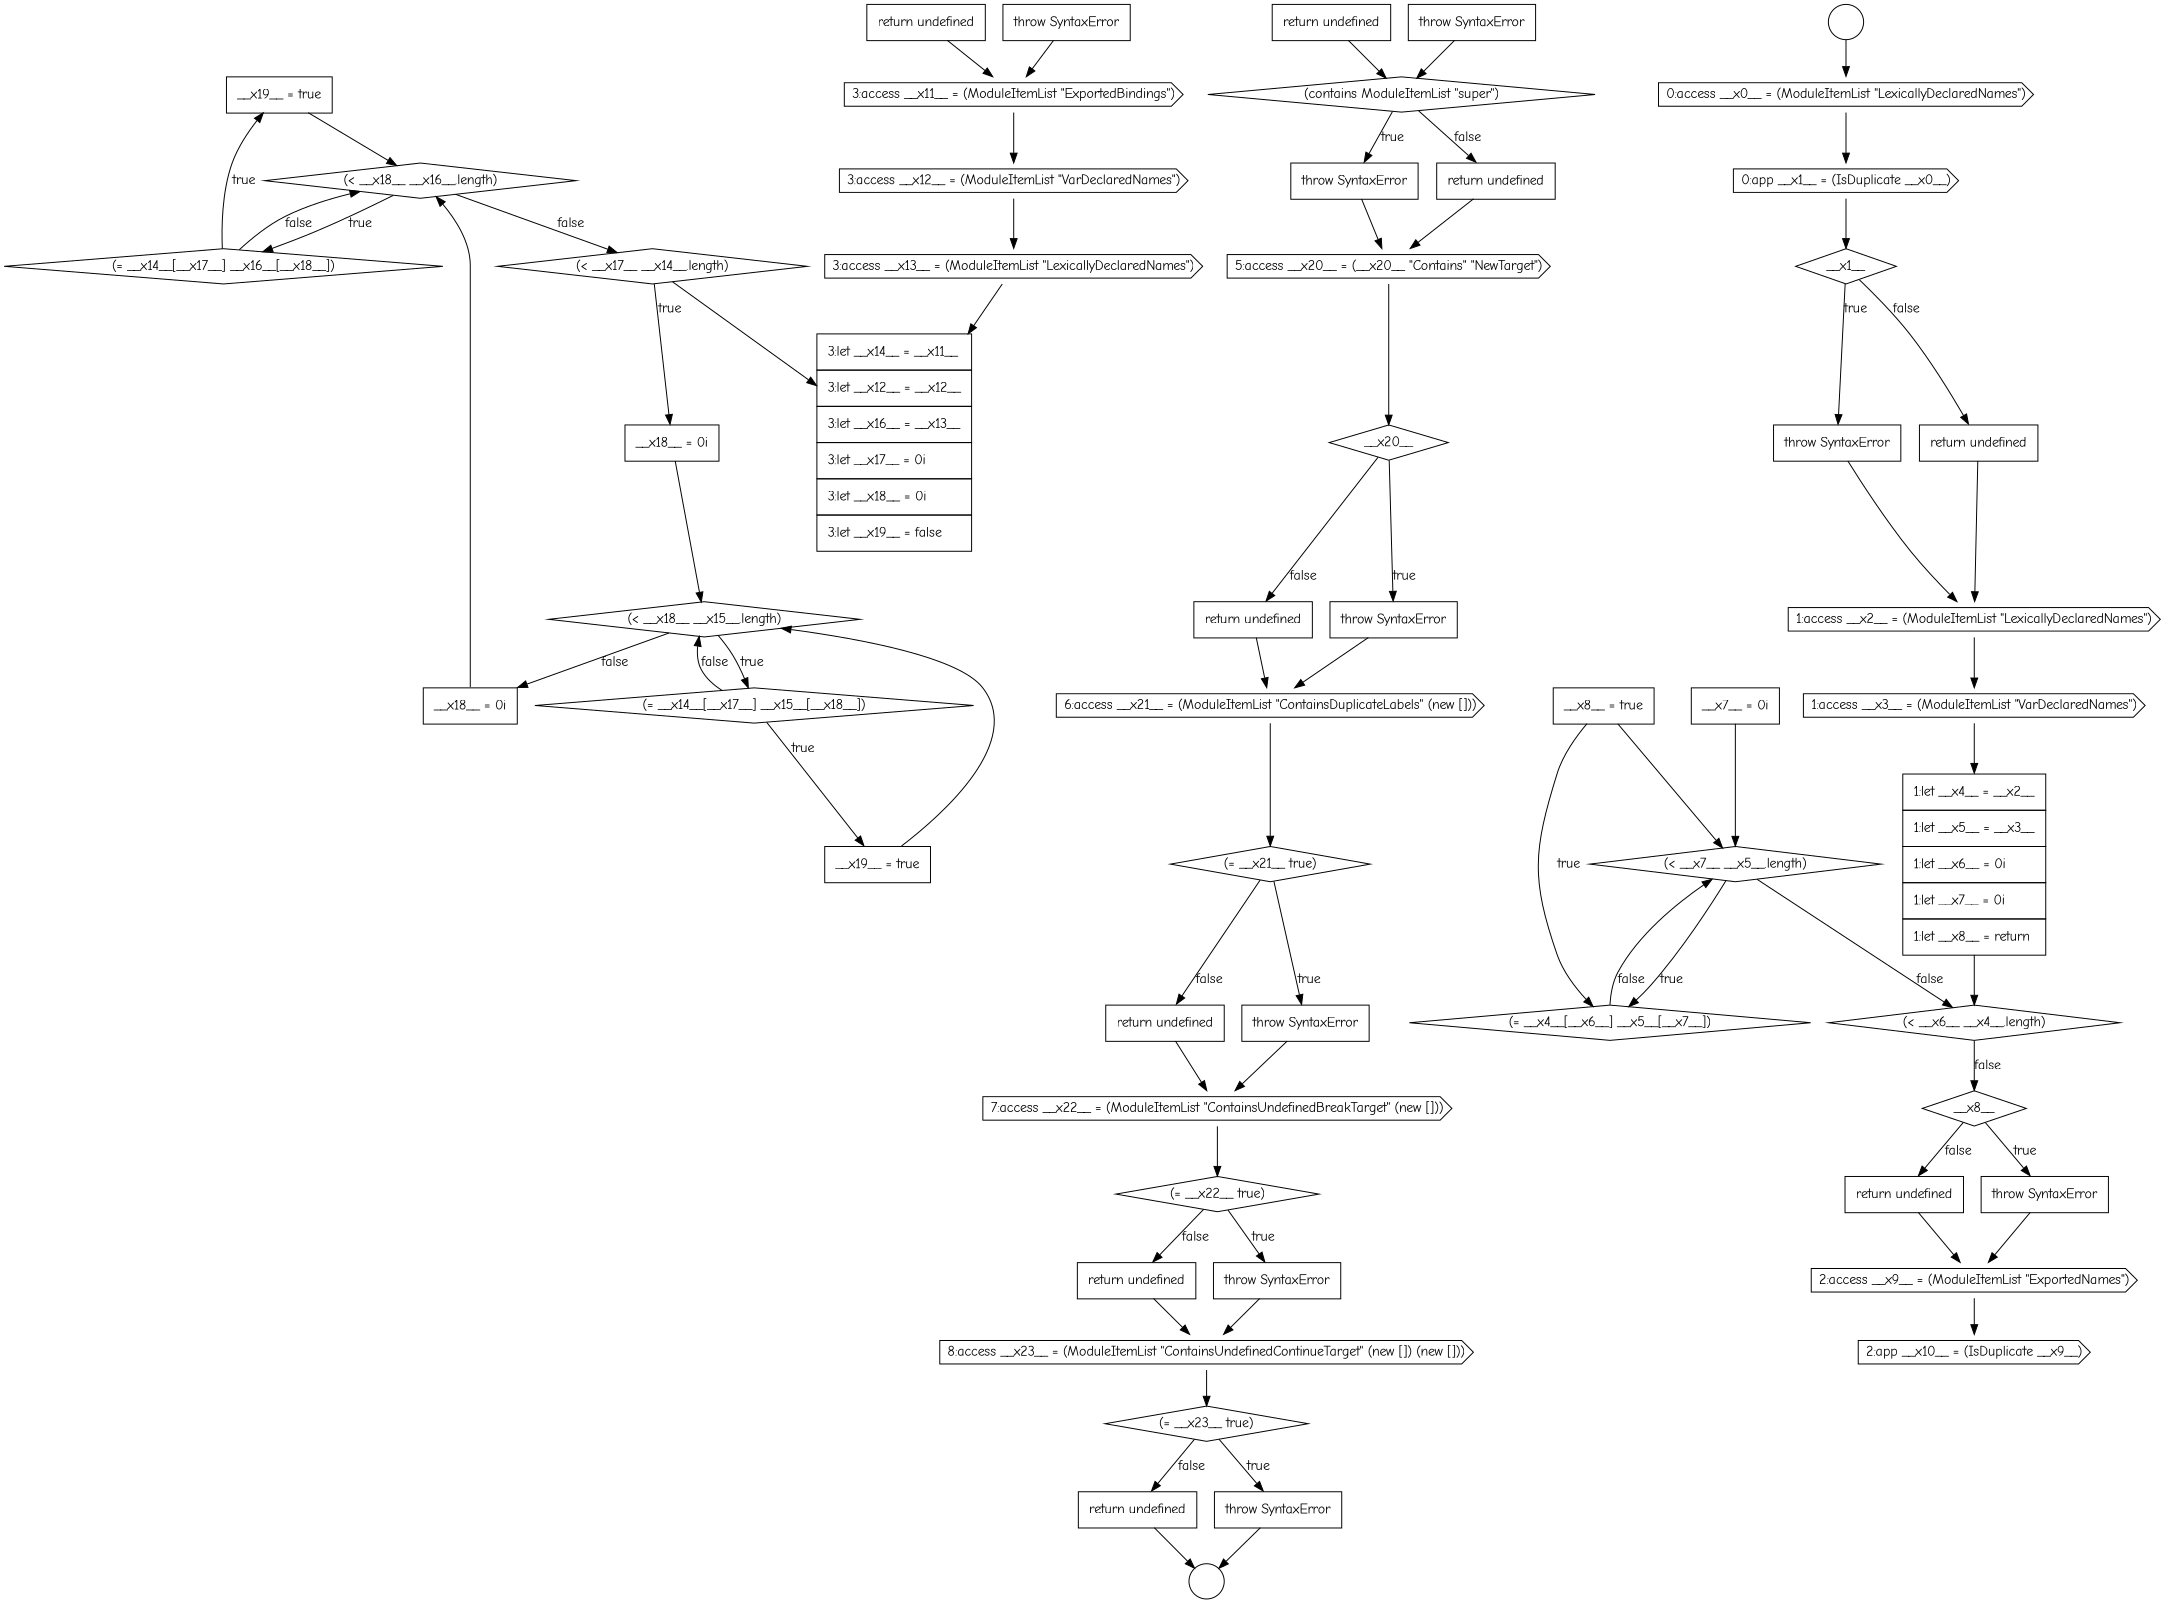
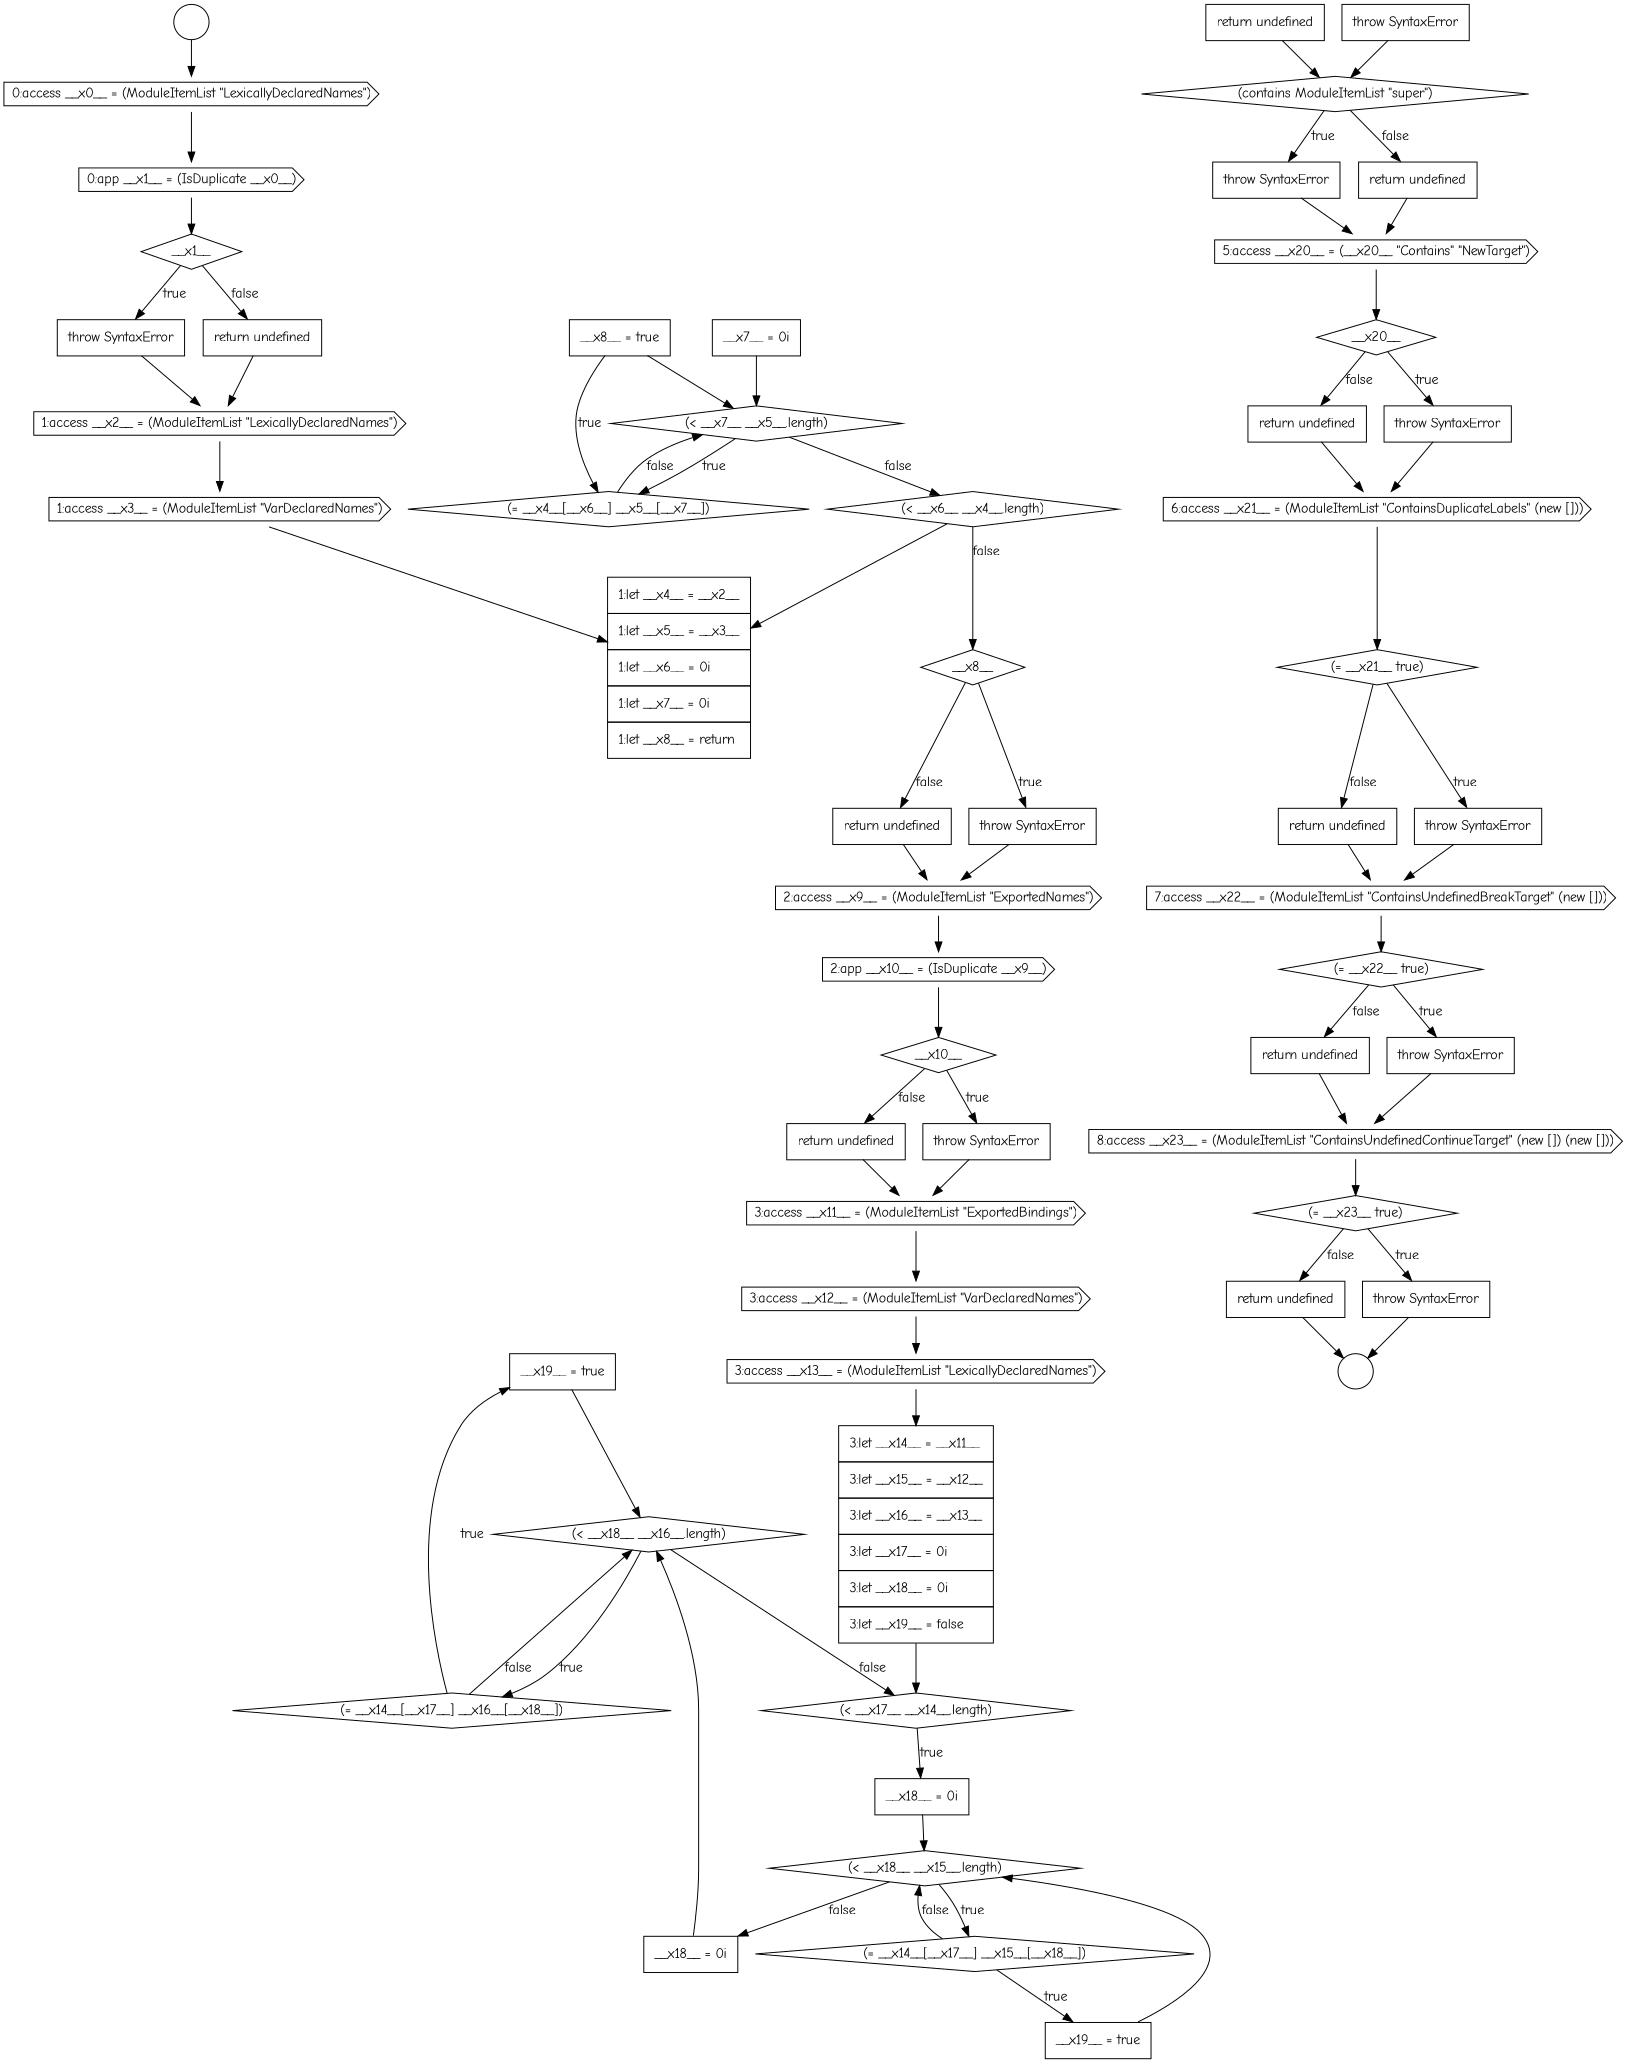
edge "(< __x17__ __x14__.length)" -> "3:let __x14__ = __x11__": reversed
node "3:let __x14__ = __x11__": text "3:let __x12__ = __x12__" -> "3:let __x15__ = __x12__"
edge "1:let __x4__ = __x2__" -> "(< __x6__ __x4__.length)": reversed
node "__x10__": added
